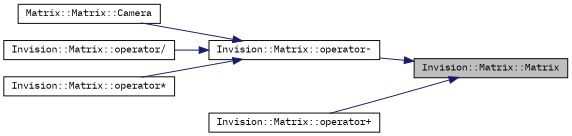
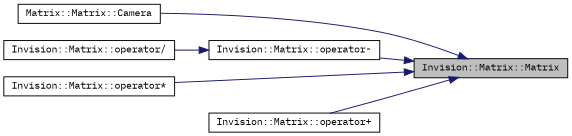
edge "Matrix::Matrix::Camera" -> "Invision::Matrix::operator-": now "Matrix::Matrix::Camera" -> "Invision::Matrix::Matrix"
edge "Invision::Matrix::operator*" -> "Invision::Matrix::operator-": now "Invision::Matrix::operator*" -> "Invision::Matrix::Matrix"
